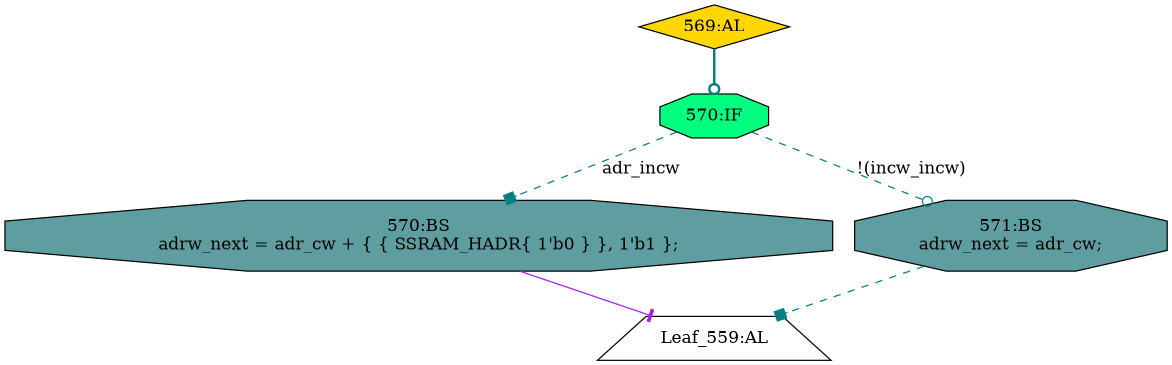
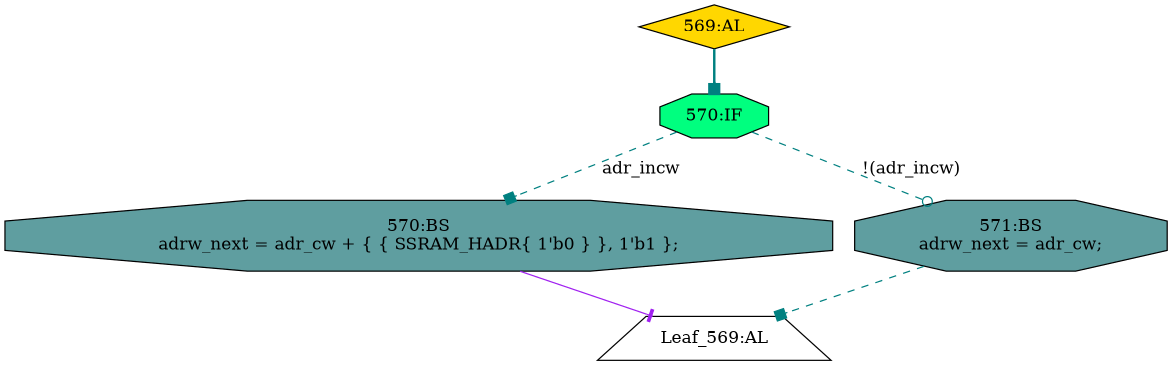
edge "569:AL" -> "570:IF": arrowhead odot -> box
edge "570:IF" -> "571:BS adrw_next = adr_cw;": label "!(incw_incw)" -> "!(adr_incw)"
node "Leaf_559:AL": label "Leaf_559:AL" -> "Leaf_569:AL"
